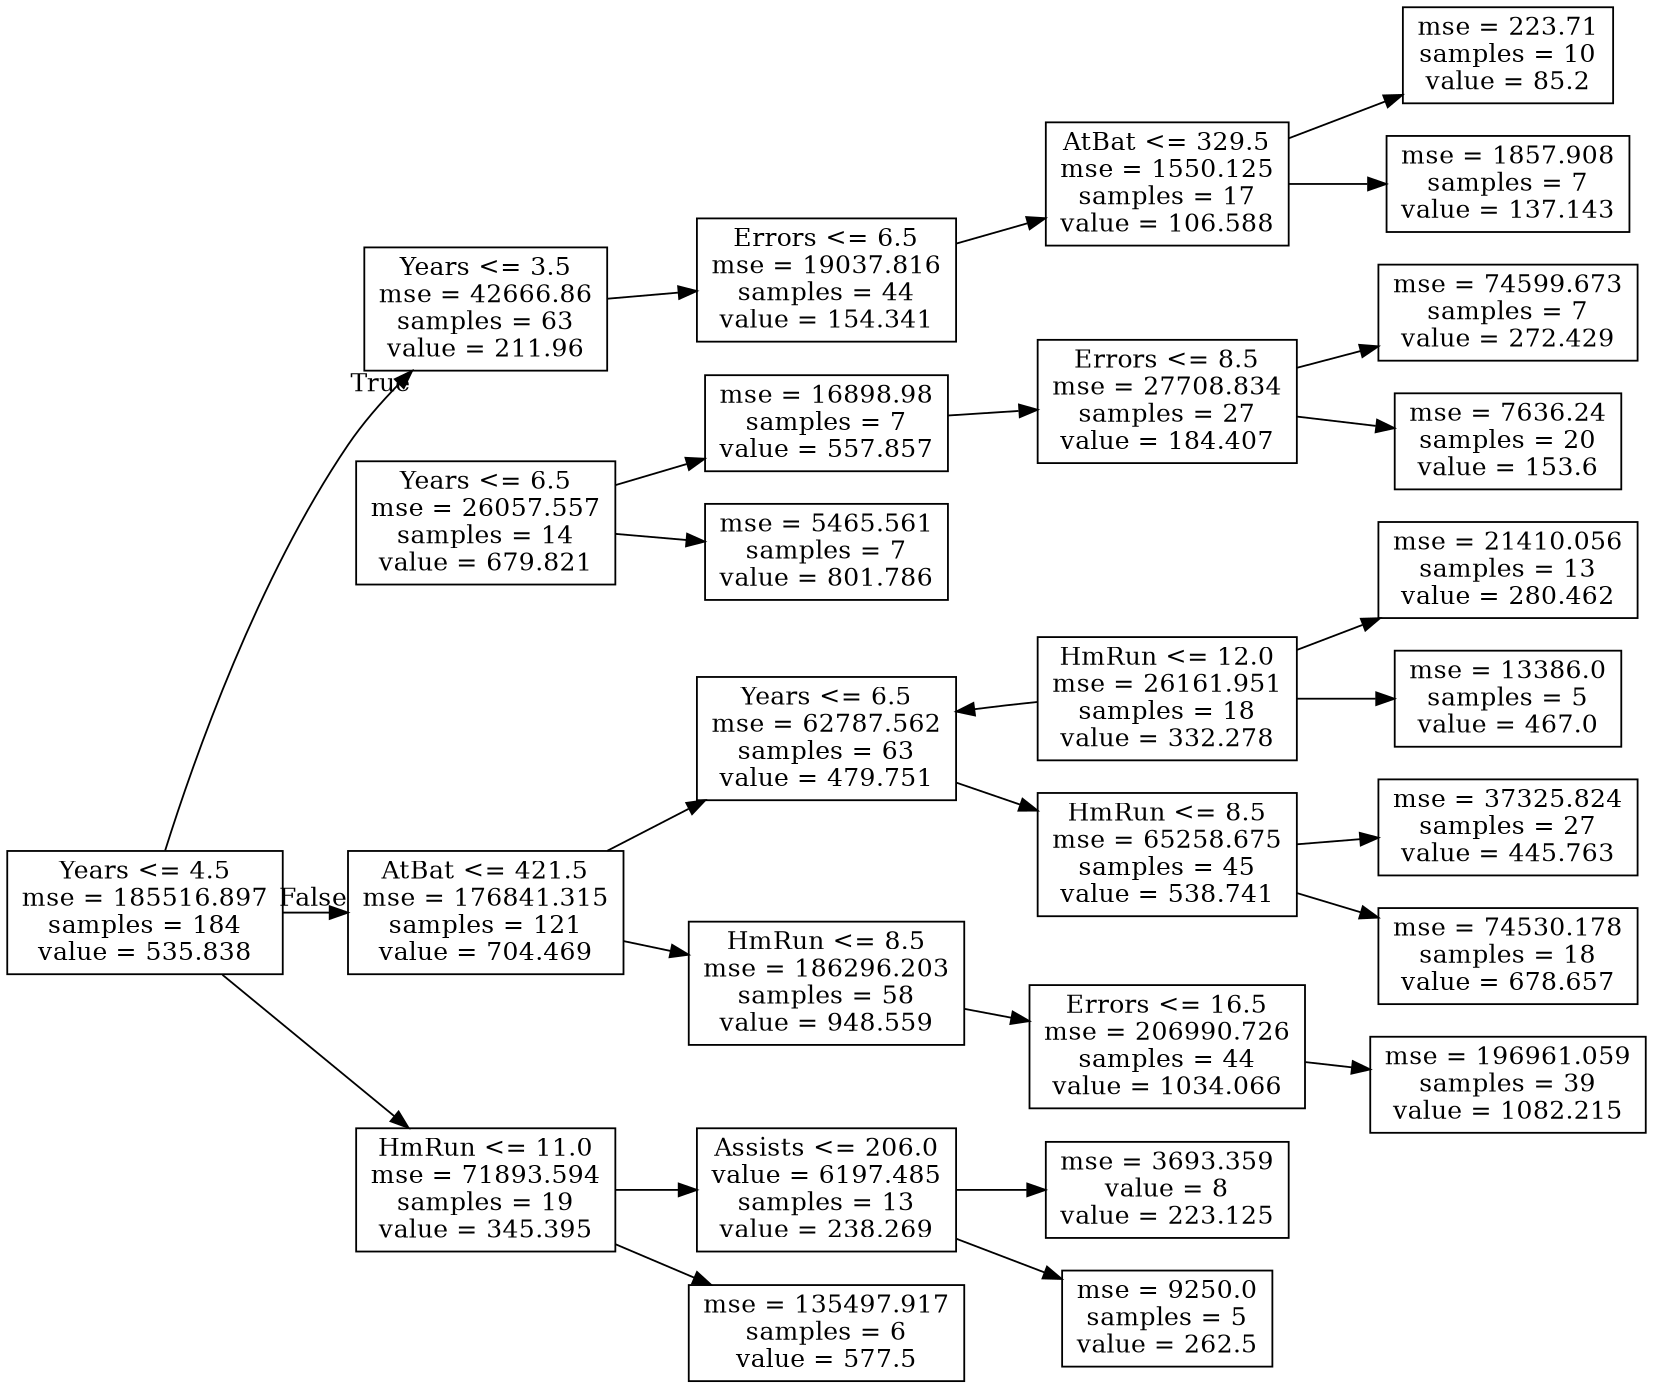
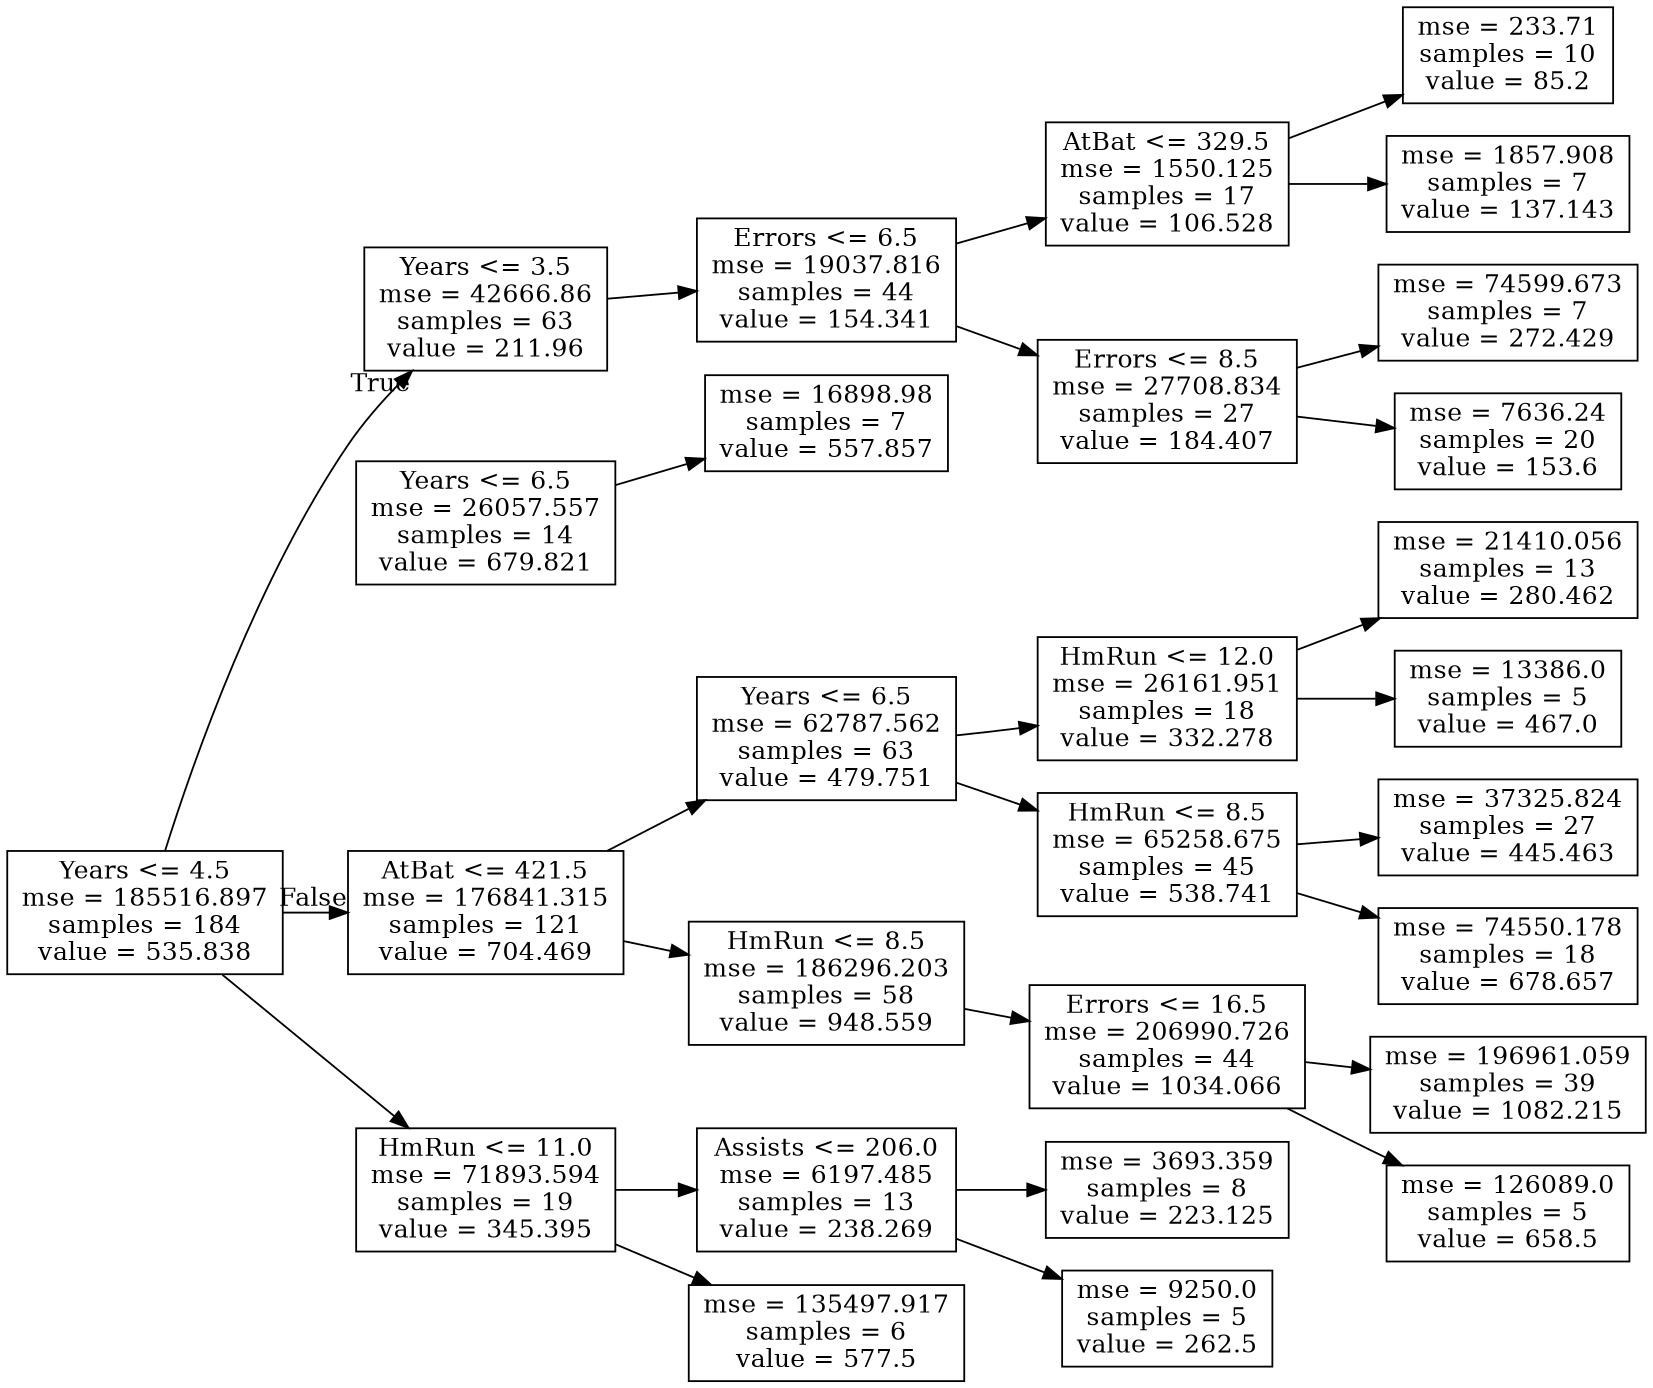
node "mse = 223.71 samples = 10 value = 85.2": label "mse = 223.71 samples = 10 value = 85.2" -> "mse = 233.71 samples = 10 value = 85.2"
node "AtBat <= 329.5 mse = 1550.125 samples = 17 value = 106.588": label "AtBat <= 329.5 mse = 1550.125 samples = 17 value = 106.588" -> "AtBat <= 329.5 mse = 1550.125 samples = 17 value = 106.528"
edge "mse = 16898.98 samples = 7 value = 557.857" -> "Errors <= 8.5 mse = 27708.834 samples = 27 value = 184.407": now "Errors <= 6.5 mse = 19037.816 samples = 44 value = 154.341" -> "Errors <= 8.5 mse = 27708.834 samples = 27 value = 184.407"
node "mse = 5465.561 samples = 7 value = 801.786": removed
edge "HmRun <= 12.0 mse = 26161.951 samples = 18 value = 332.278" -> "Years <= 6.5 mse = 62787.562 samples = 63 value = 479.751": reversed
node "mse = 37325.824 samples = 27 value = 445.763": label "mse = 37325.824 samples = 27 value = 445.763" -> "mse = 37325.824 samples = 27 value = 445.463"
node "mse = 74530.178 samples = 18 value = 678.657": label "mse = 74530.178 samples = 18 value = 678.657" -> "mse = 74550.178 samples = 18 value = 678.657"
node "Assists <= 206.0 value = 6197.485 samples = 13 value = 238.269": label "Assists <= 206.0 value = 6197.485 samples = 13 value = 238.269" -> "Assists <= 206.0 mse = 6197.485 samples = 13 value = 238.269"
node "mse = 3693.359 value = 8 value = 223.125": label "mse = 3693.359 value = 8 value = 223.125" -> "mse = 3693.359 samples = 8 value = 223.125"
node "mse = 126089.0 samples = 5 value = 658.5": added
